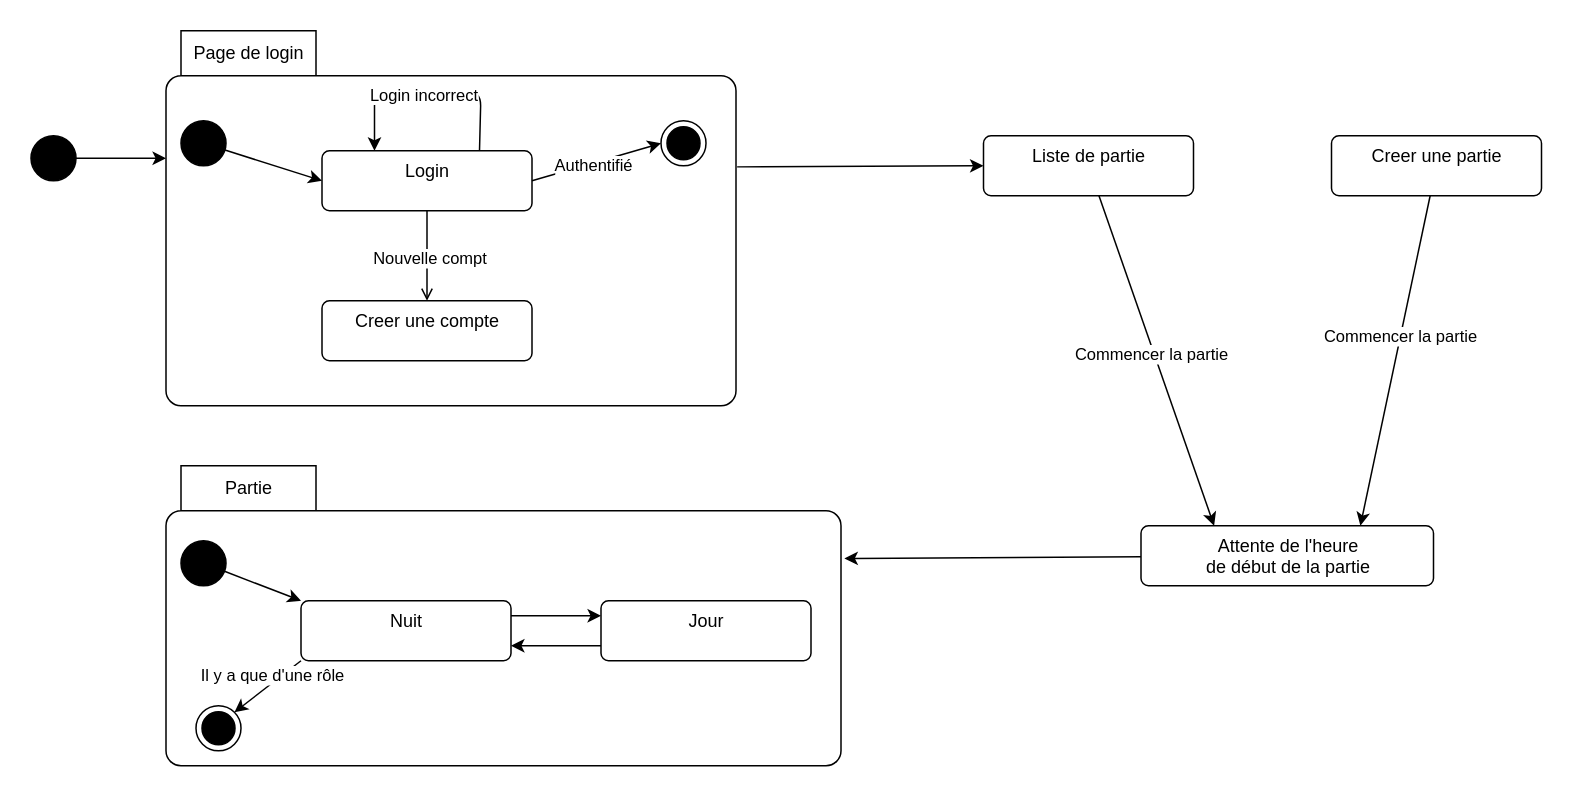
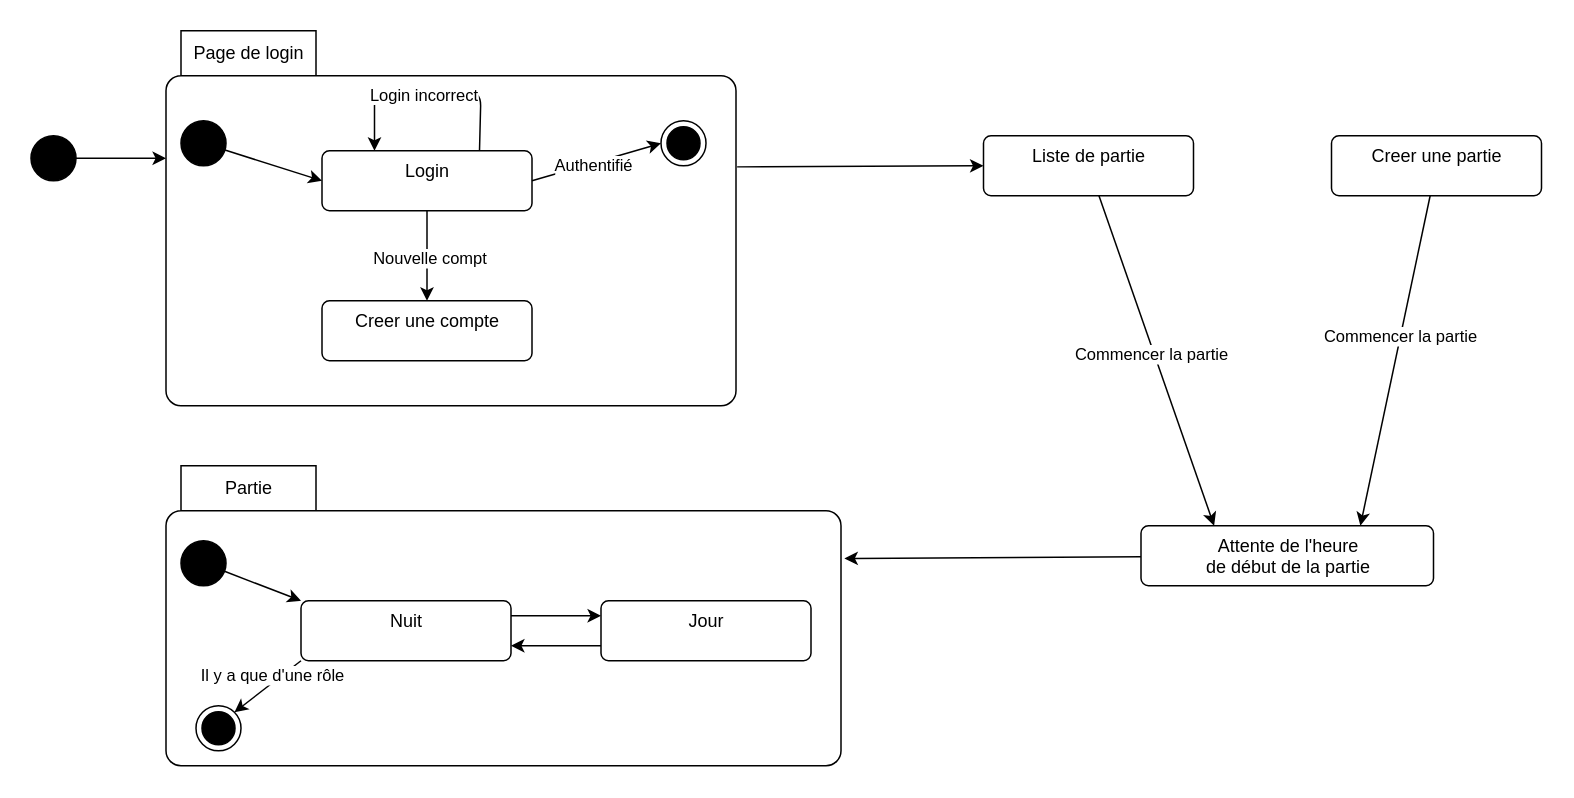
edge "Login" -> "Creer une compte": arrowhead open -> classic
